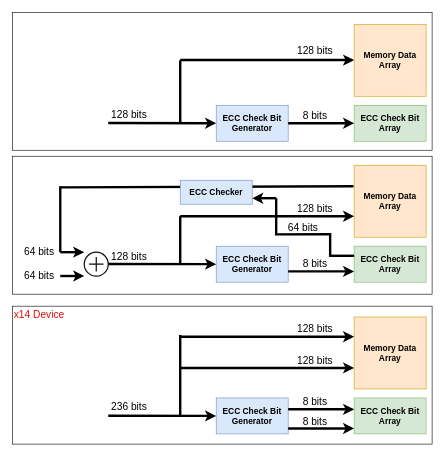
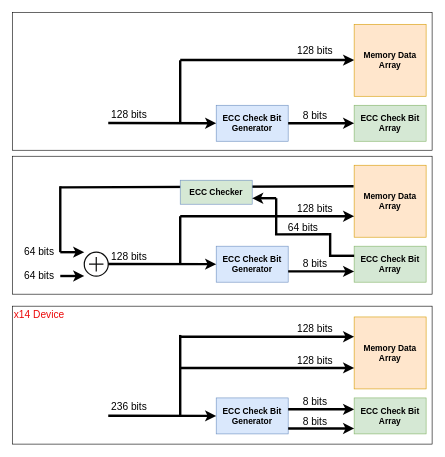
node "ECC Checker": fillcolor #dae8fc -> #d5e8d4
